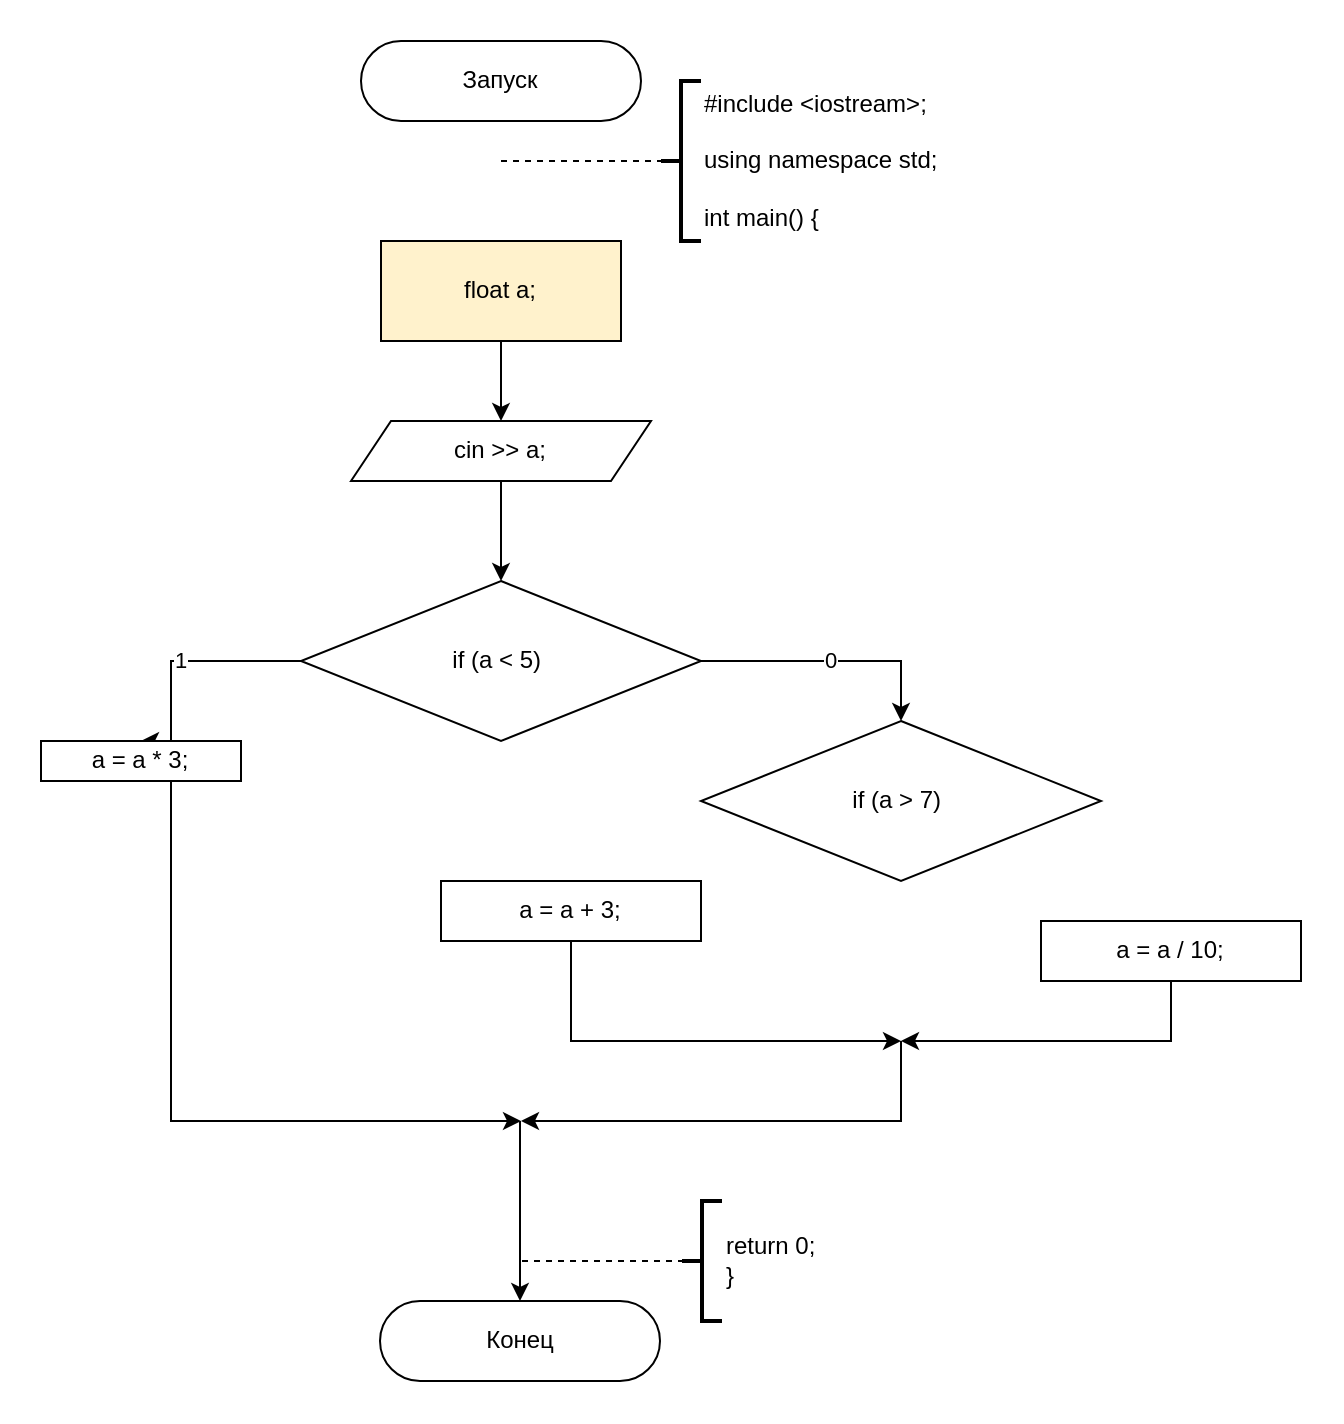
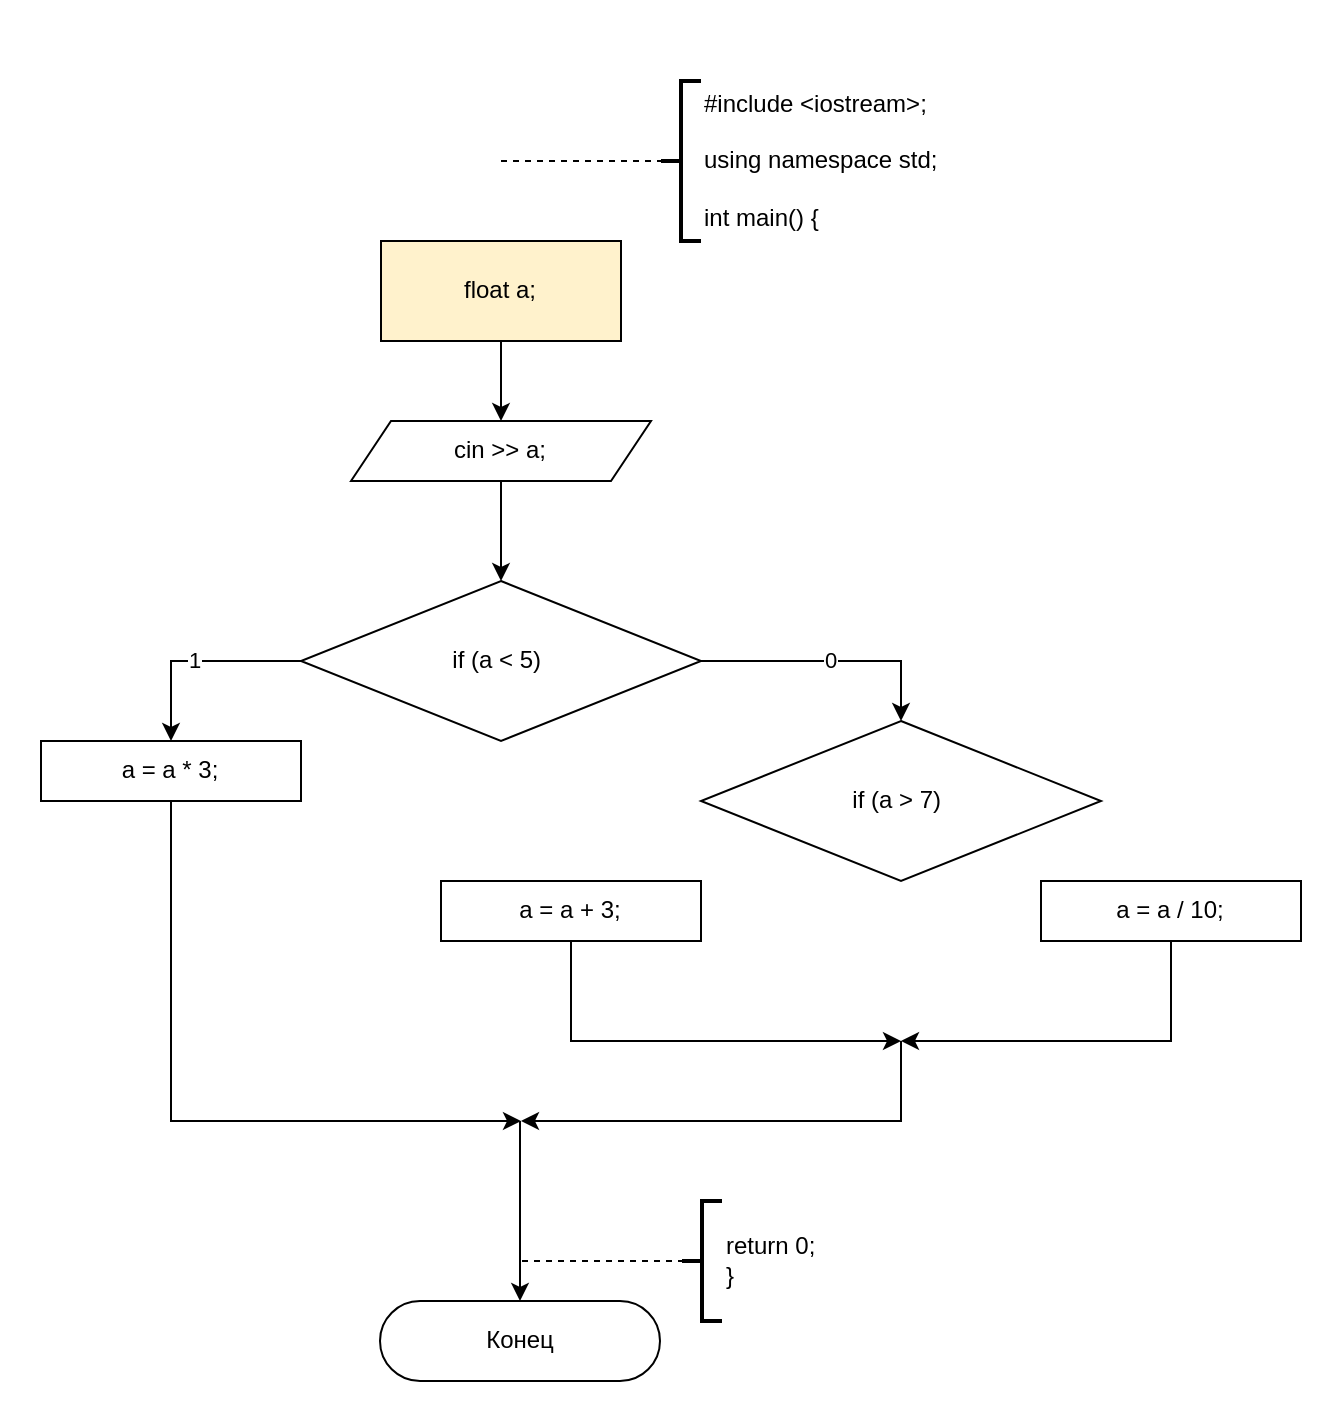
node "Запуск": removed
node "a = a * 3;": size 200x40 -> 260x60
node "a = a / 10;": moved (1171, 951) -> (1171, 911)
